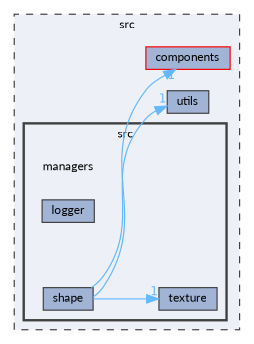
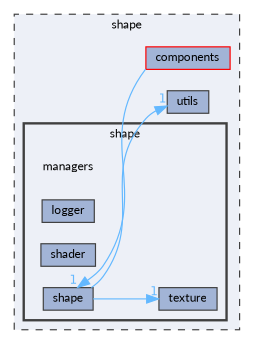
cluster "src": label "src" -> "shape"
edge "shape" -> "components": reversed
node "shader": added
